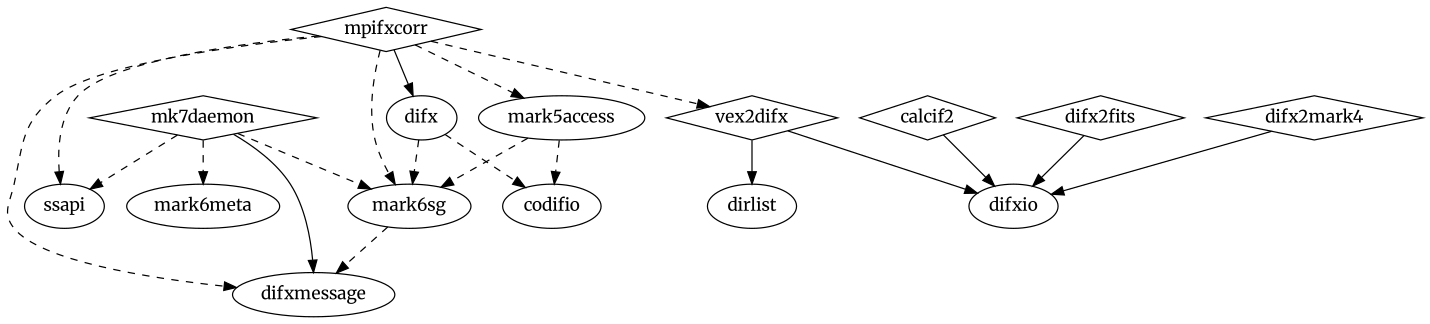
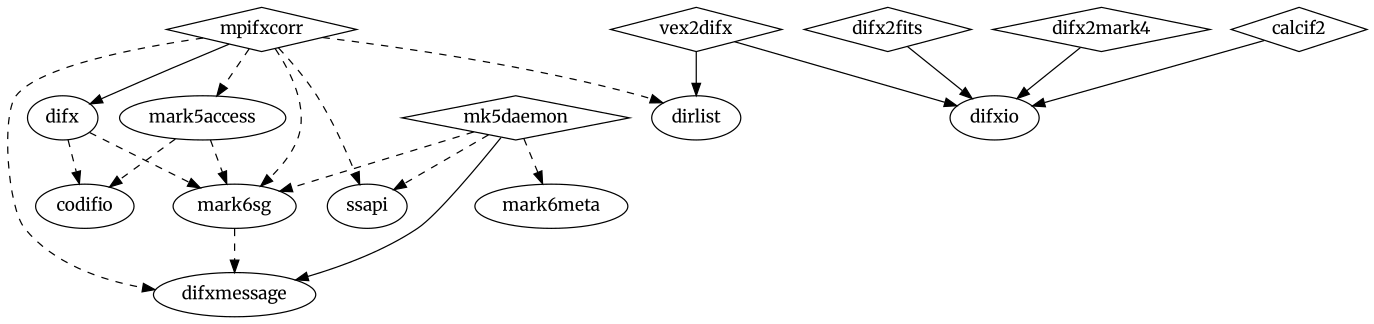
edge "mpifxcorr" -> "vex2difx": now "mpifxcorr" -> "dirlist"
node "mk7daemon": label "mk7daemon" -> "mk5daemon"
